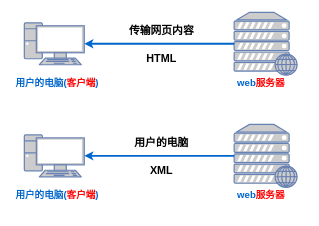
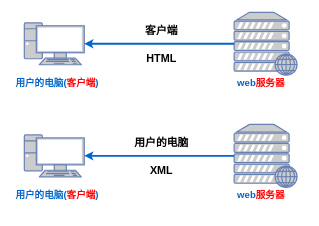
node "传输网页内容": label "传输网页内容" -> "客户端"
